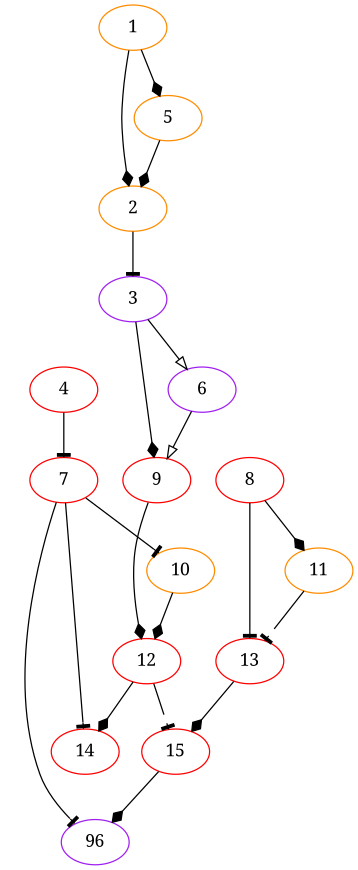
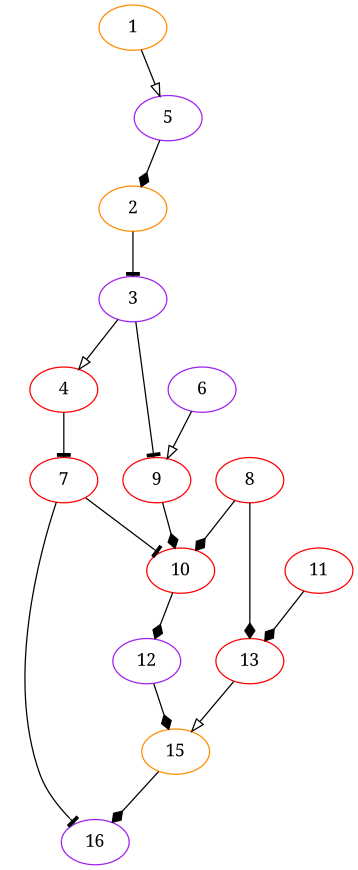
edge "1" -> "5": arrowhead diamond -> onormal
edge "1" -> "2": removed
node "5": color darkorange -> purple
edge "3" -> "6": now "3" -> "4"
edge "3" -> "9": arrowhead diamond -> tee
edge "8" -> "11": now "8" -> "10"
edge "9" -> "12": now "9" -> "10"
edge "8" -> "13": arrowhead tee -> diamond
node "10": color darkorange -> red
node "11": color darkorange -> red
edge "11" -> "13": arrowhead tee -> diamond
node "12": color red -> purple
edge "12" -> "15": arrowhead tee -> diamond
edge "13" -> "15": arrowhead diamond -> onormal
node "14": removed
node "15": color red -> darkorange
node "96": label "96" -> "16"
